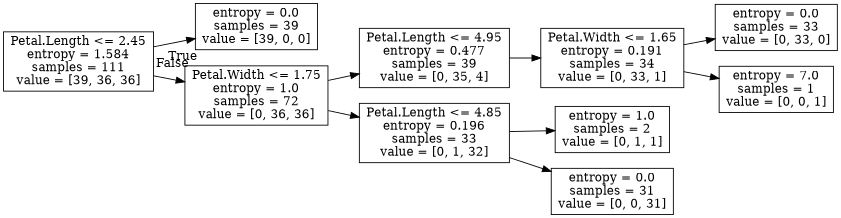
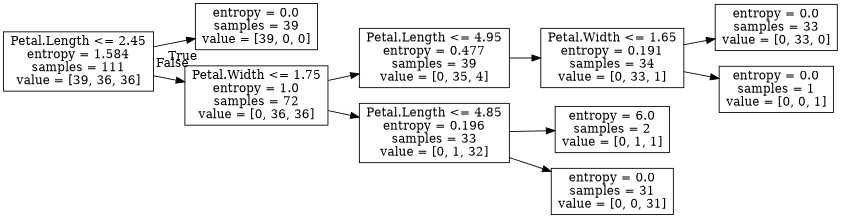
node "entropy = 7.0 samples = 1 value = [0, 0, 1]": label "entropy = 7.0 samples = 1 value = [0, 0, 1]" -> "entropy = 0.0 samples = 1 value = [0, 0, 1]"
node "entropy = 1.0 samples = 2 value = [0, 1, 1]": label "entropy = 1.0 samples = 2 value = [0, 1, 1]" -> "entropy = 6.0 samples = 2 value = [0, 1, 1]"
